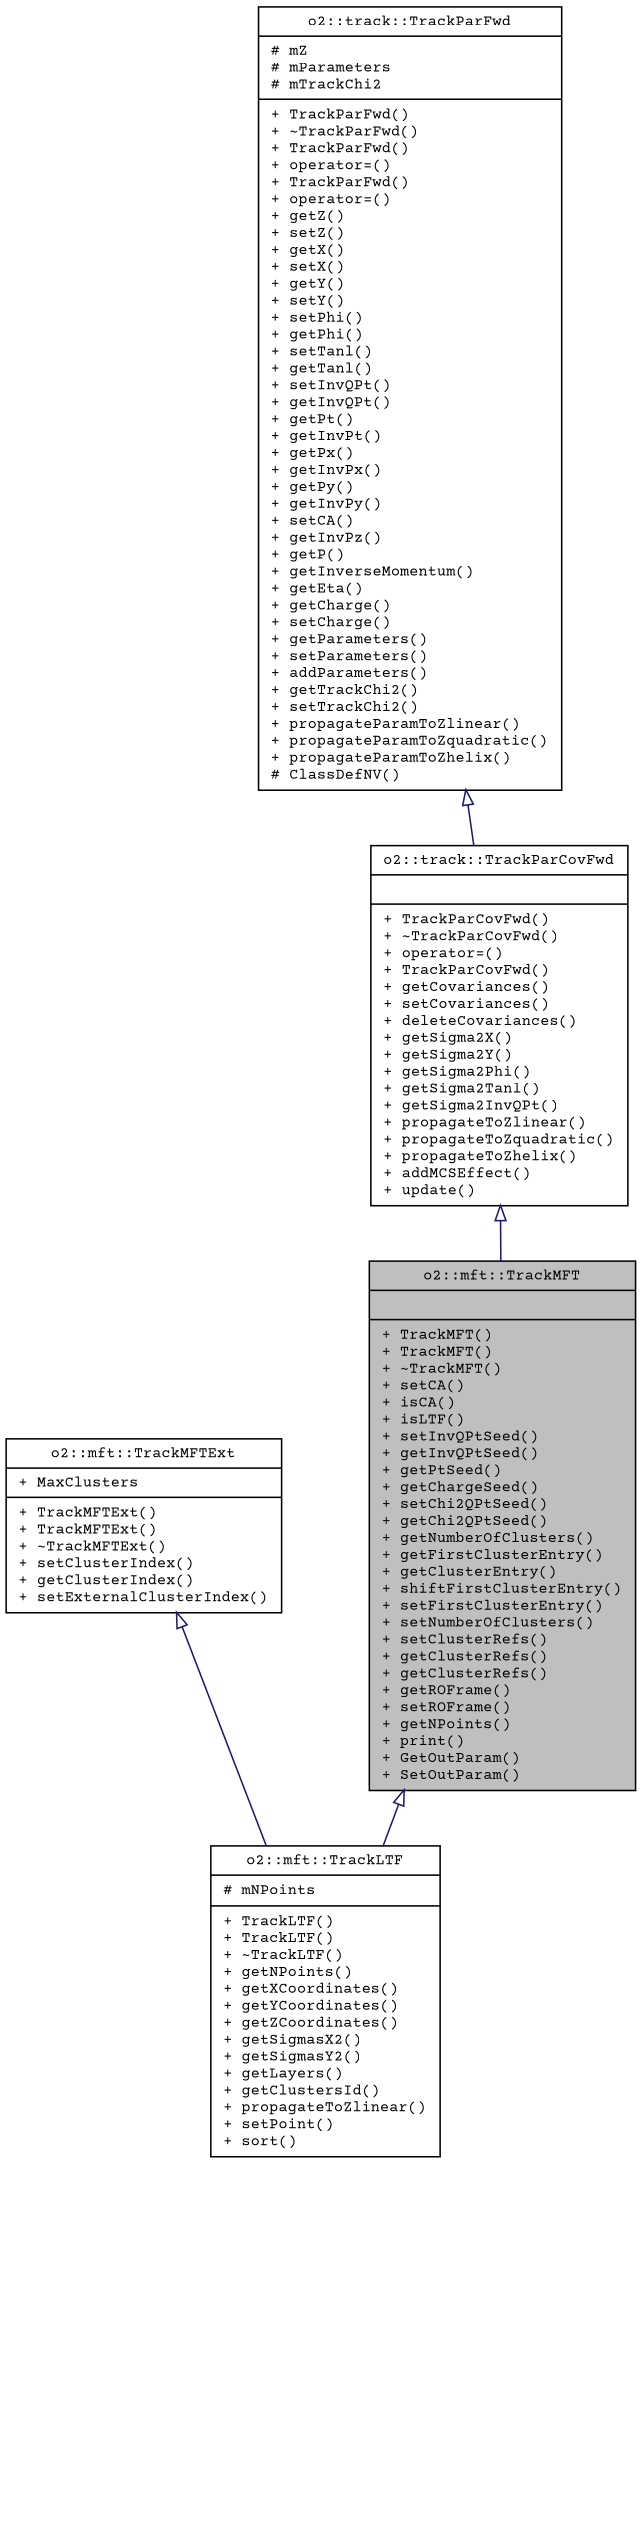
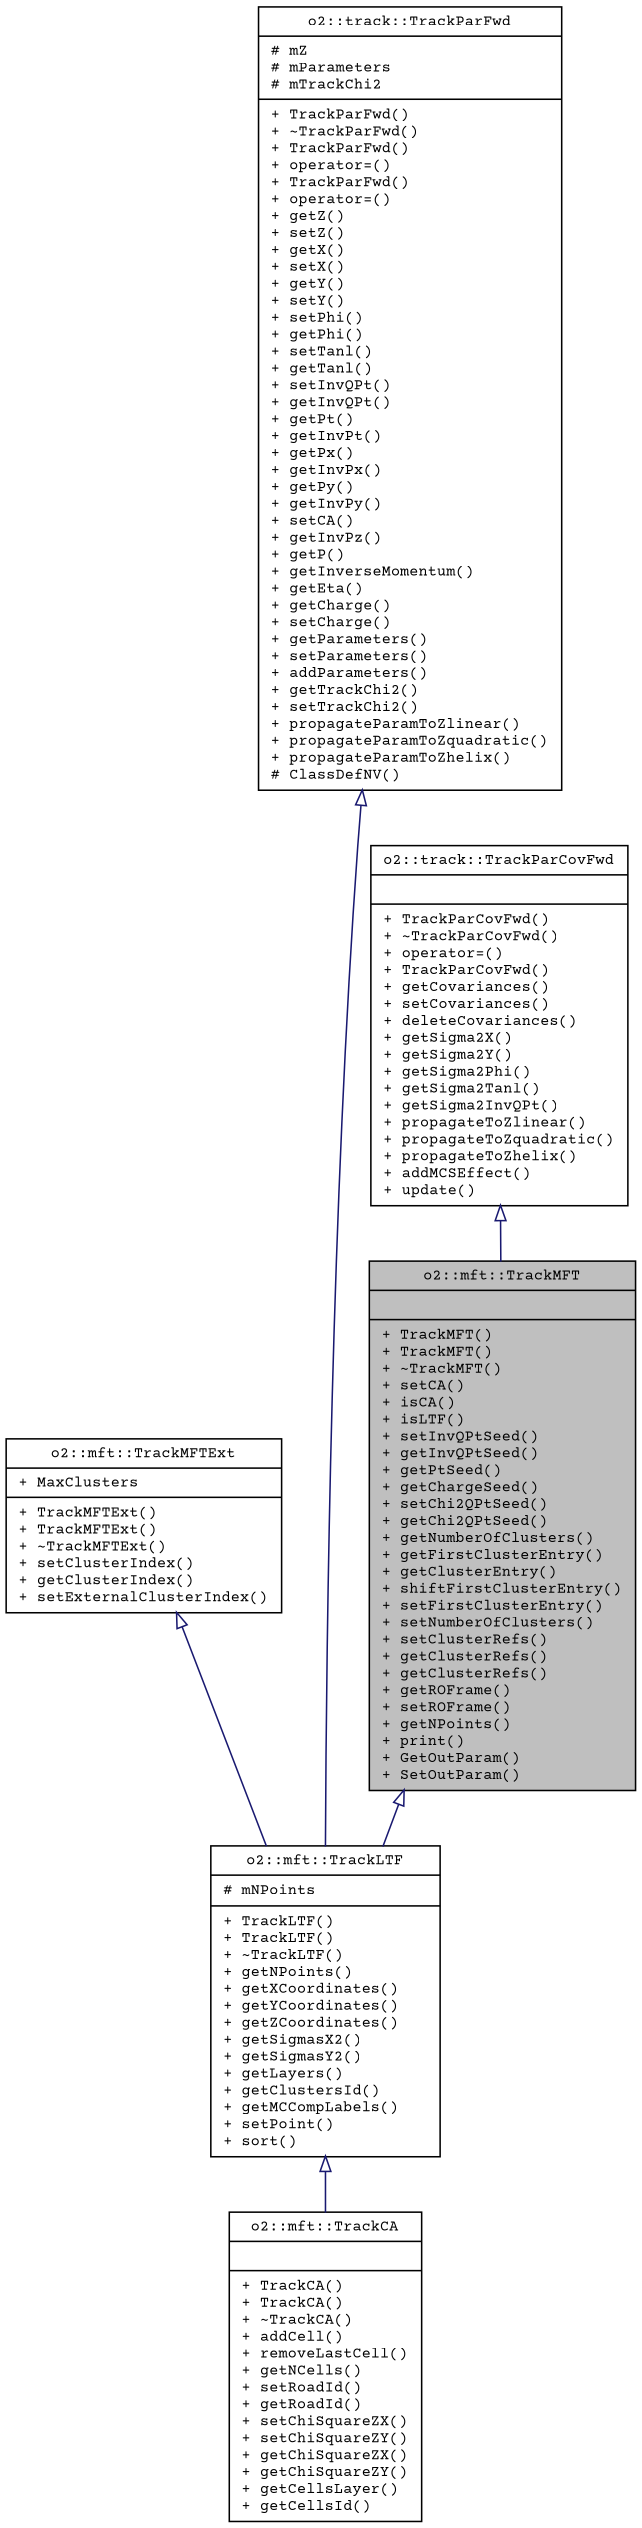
edge "o2::track::TrackParCovFwd" -> "o2::track::TrackParFwd": now "o2::mft::TrackLTF" -> "o2::track::TrackParFwd"
node "o2::mft::TrackLTF": text "+ propagateToZlinear()" -> "+ getMCCompLabels()"
node "o2::mft::TrackCA": added
